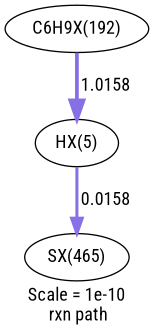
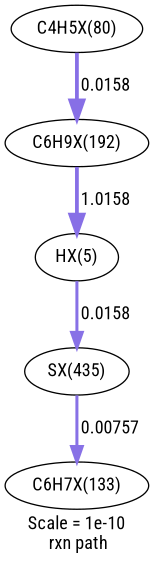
node "C4H5X(80)": added
node "SX(465)": label "SX(465)" -> "SX(435)"
node "C6H7X(133)": added
